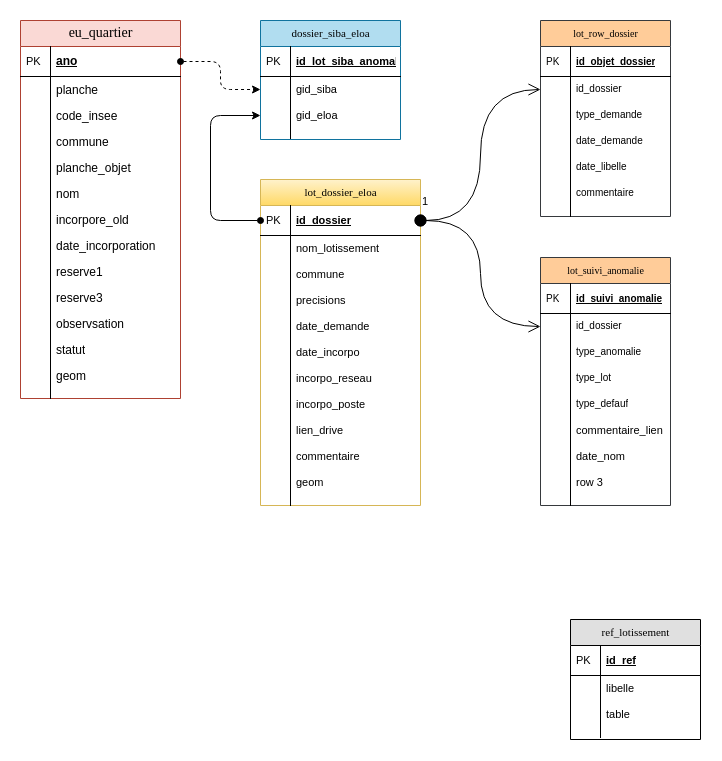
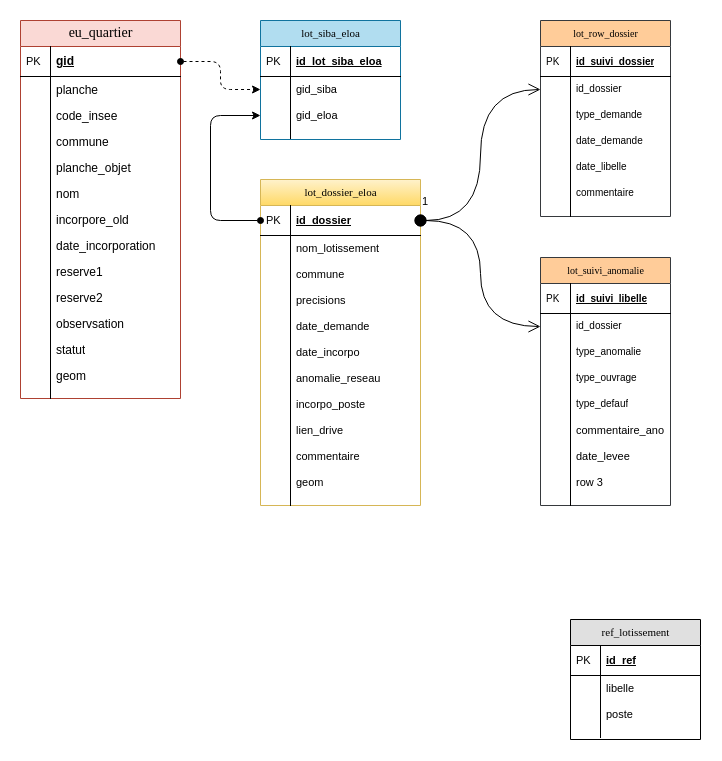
node "dossier_siba_eloa": label "dossier_siba_eloa" -> "lot_siba_eloa"
node "ano": label "ano" -> "gid"
node "id_lot_siba_anomalie": label "id_lot_siba_anomalie" -> "id_lot_siba_eloa"
node "id_objet_dossier": label "id_objet_dossier" -> "id_suivi_dossier"
node "reserve3": label "reserve3" -> "reserve2"
node "id_suivi_anomalie": label "id_suivi_anomalie" -> "id_suivi_libelle"
node "incorpo_reseau": label "incorpo_reseau" -> "anomalie_reseau"
node "type_lot": label "type_lot" -> "type_ouvrage"
node "commentaire_lien": label "commentaire_lien" -> "commentaire_ano"
node "date_nom": label "date_nom" -> "date_levee"
node "table": label "table" -> "poste"
